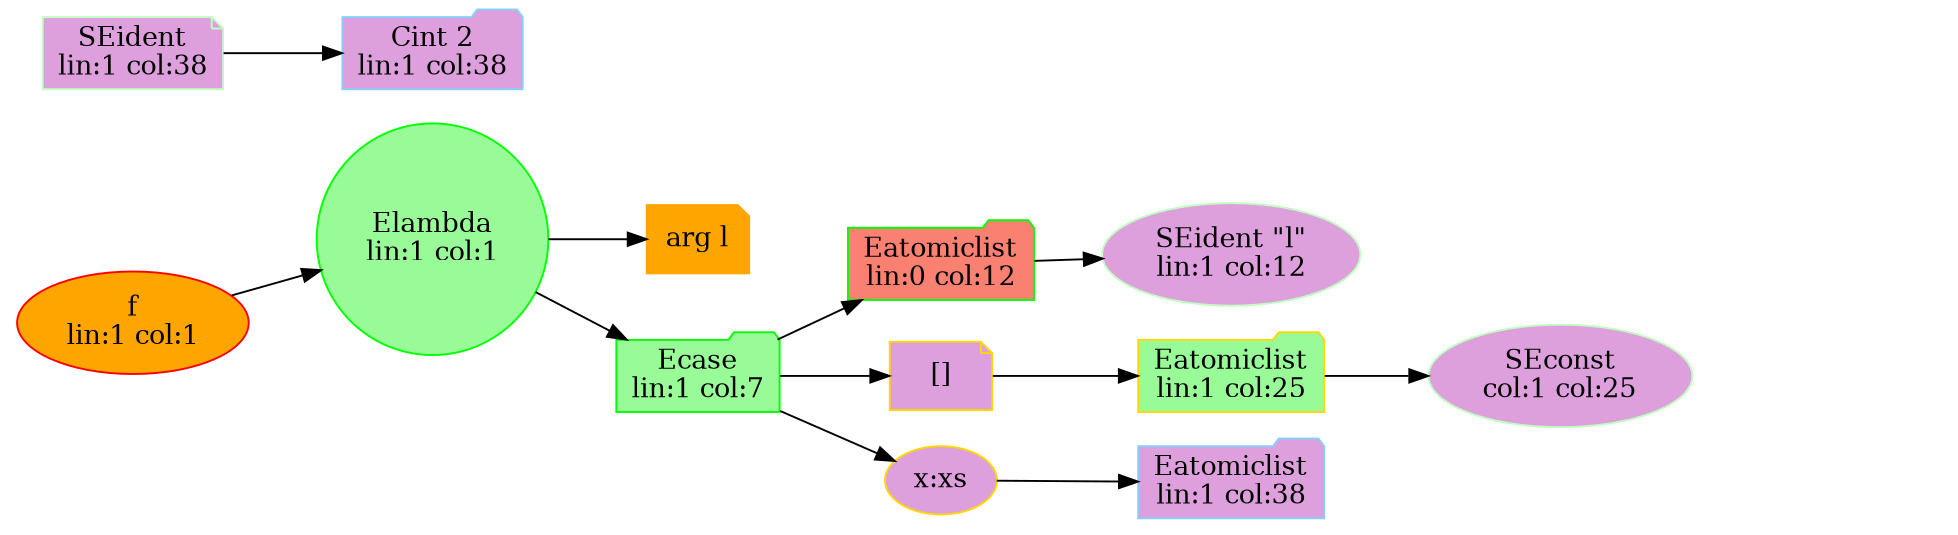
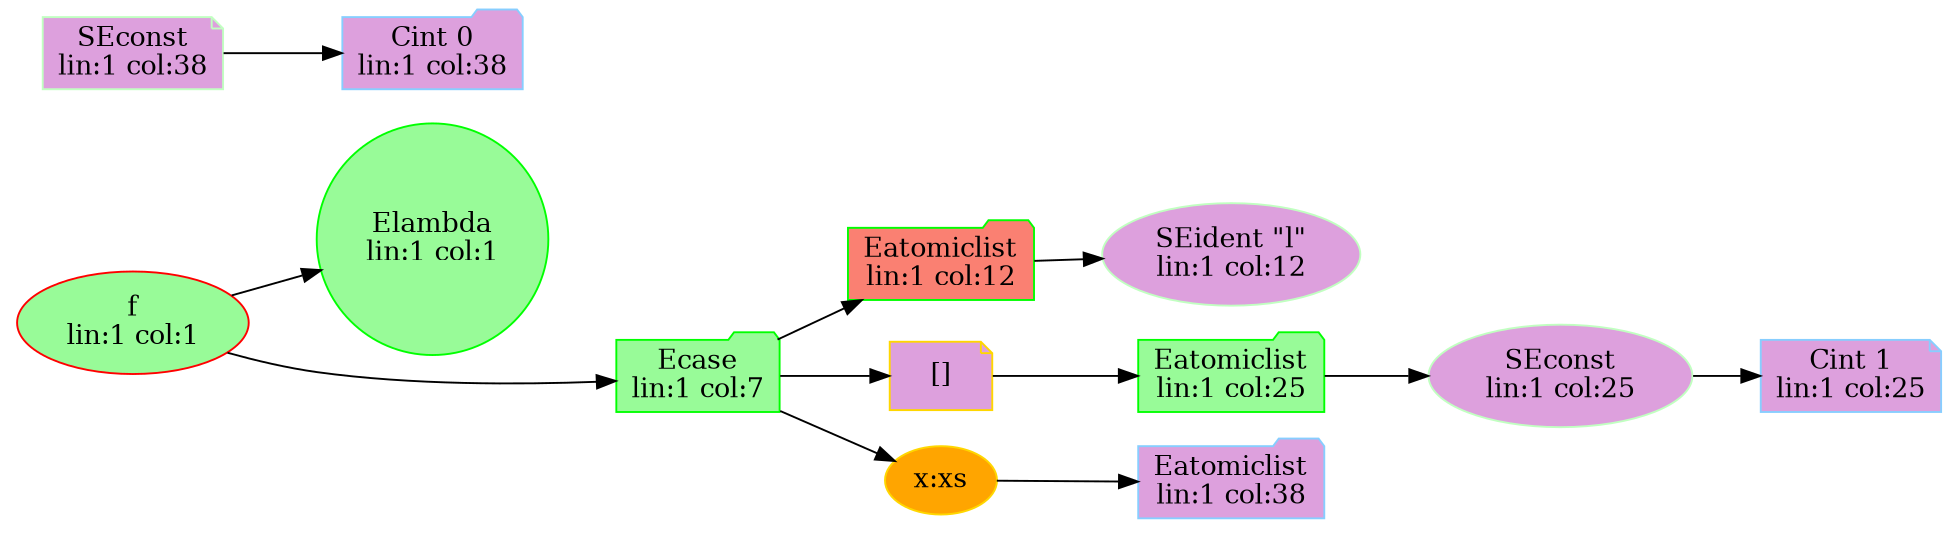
node "SEident lin:1 col:38": label "SEident lin:1 col:38" -> "SEconst lin:1 col:38"
node "Cint 2 lin:1 col:38": label "Cint 2 lin:1 col:38" -> "Cint 0 lin:1 col:38"
node "arg l": removed
node "Eatomiclist lin:0 col:12": label "Eatomiclist lin:0 col:12" -> "Eatomiclist lin:1 col:12"
edge "Elambda lin:1 col:1" -> "Ecase lin:1 col:7": now "f lin:1 col:1" -> "Ecase lin:1 col:7"
node "f lin:1 col:1": fillcolor orange -> palegreen
node "Eatomiclist lin:1 col:25": color gold -> green
node "SEconst col:1 col:25": label "SEconst col:1 col:25" -> "SEconst lin:1 col:25"
node "Cint 1 lin:1 col:25": added
node "x:xs": fillcolor plum -> orange
